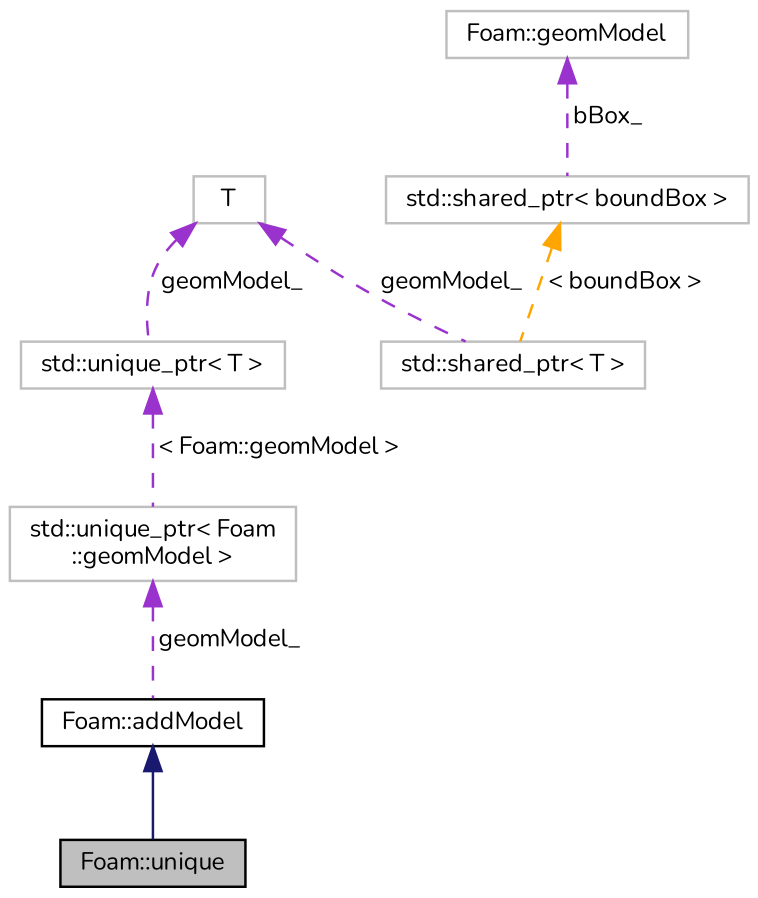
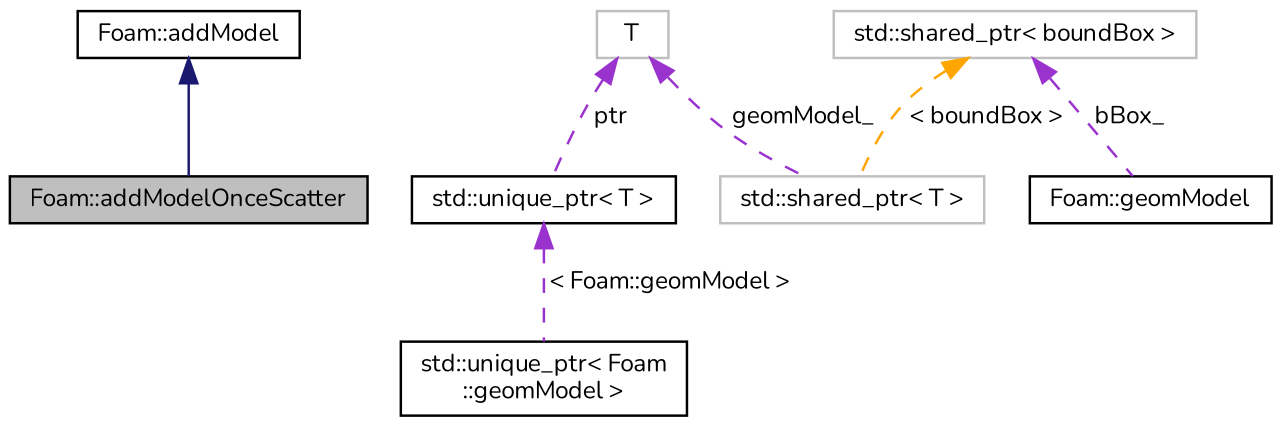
node "Foam::geomModel": color grey75 -> black
edge "std::shared_ptr< boundBox >" -> "Foam::geomModel": reversed
edge "std::unique_ptr< T >" -> "T": label " geomModel_" -> " ptr"
node "std::unique_ptr< T >": color grey75 -> black
node "std::unique_ptr< Foam ::geomModel >": color grey75 -> black
edge "Foam::addModel" -> "std::unique_ptr< Foam ::geomModel >": removed, label "geomModel_"
node "Foam::unique": label "Foam::unique" -> "Foam::addModelOnceScatter"
